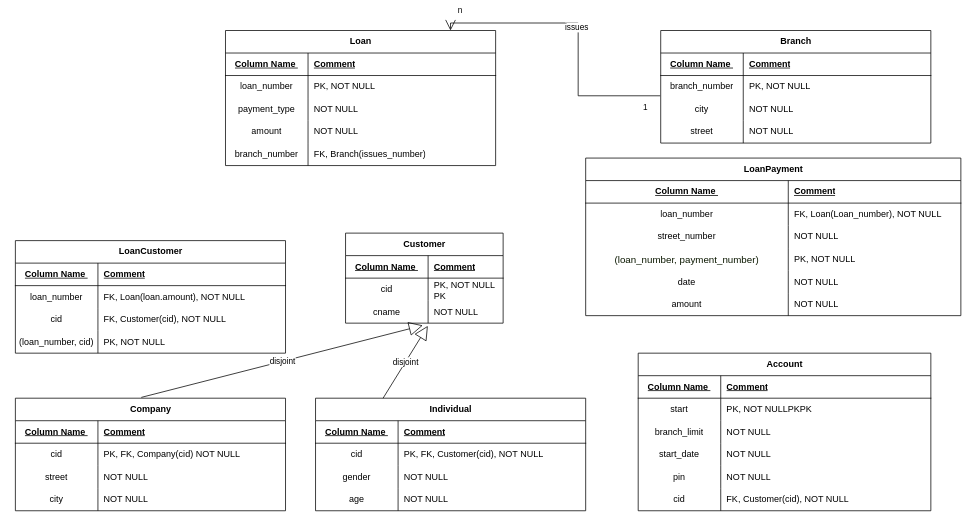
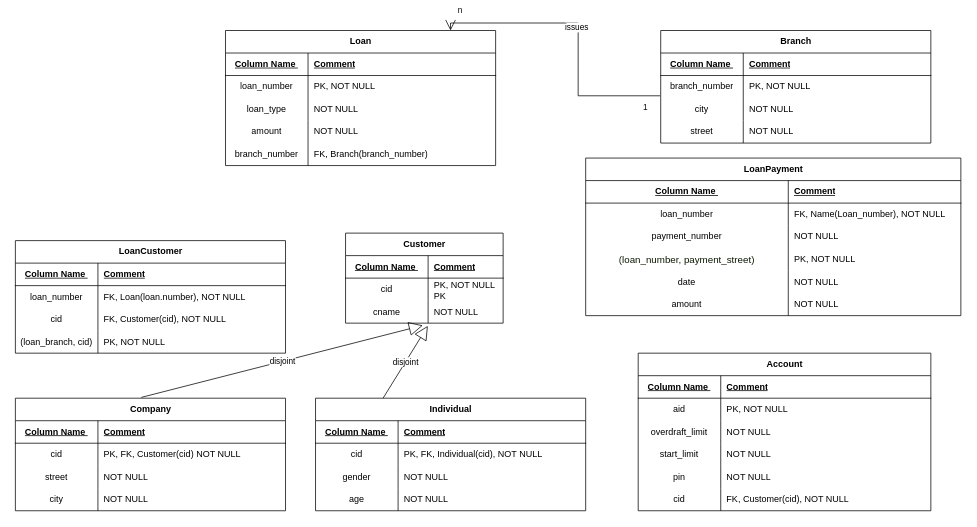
node "payment_type": label "payment_type" -> "loan_type"
node "FK, Branch(issues_number)": label "FK, Branch(issues_number)" -> "FK, Branch(branch_number)"
node "FK, Loan(Loan_number), NOT NULL": label "FK, Loan(Loan_number), NOT NULL" -> "FK, Name(Loan_number), NOT NULL"
node "street_number": label "street_number" -> "payment_number"
node "(loan_number, payment_number)": label "(loan_number, payment_number)" -> "(loan_number, payment_street)"
node "FK, Loan(loan.amount), NOT NULL": label "FK, Loan(loan.amount), NOT NULL" -> "FK, Loan(loan.number), NOT NULL"
node "(loan_number, cid)": label "(loan_number, cid)" -> "(loan_branch, cid)"
node "start": label "start" -> "aid"
node "PK, NOT NULLPKPK,": label "PK, NOT NULLPKPK," -> "PK, NOT NULL,"
node "branch_limit": label "branch_limit" -> "overdraft_limit"
node "PK, FK, Company(cid) NOT NULL": label "PK, FK, Company(cid) NOT NULL" -> "PK, FK, Customer(cid) NOT NULL"
node "PK, FK, Customer(cid), NOT NULL": label "PK, FK, Customer(cid), NOT NULL" -> "PK, FK, Individual(cid), NOT NULL"
node "start_date": label "start_date" -> "start_limit"
